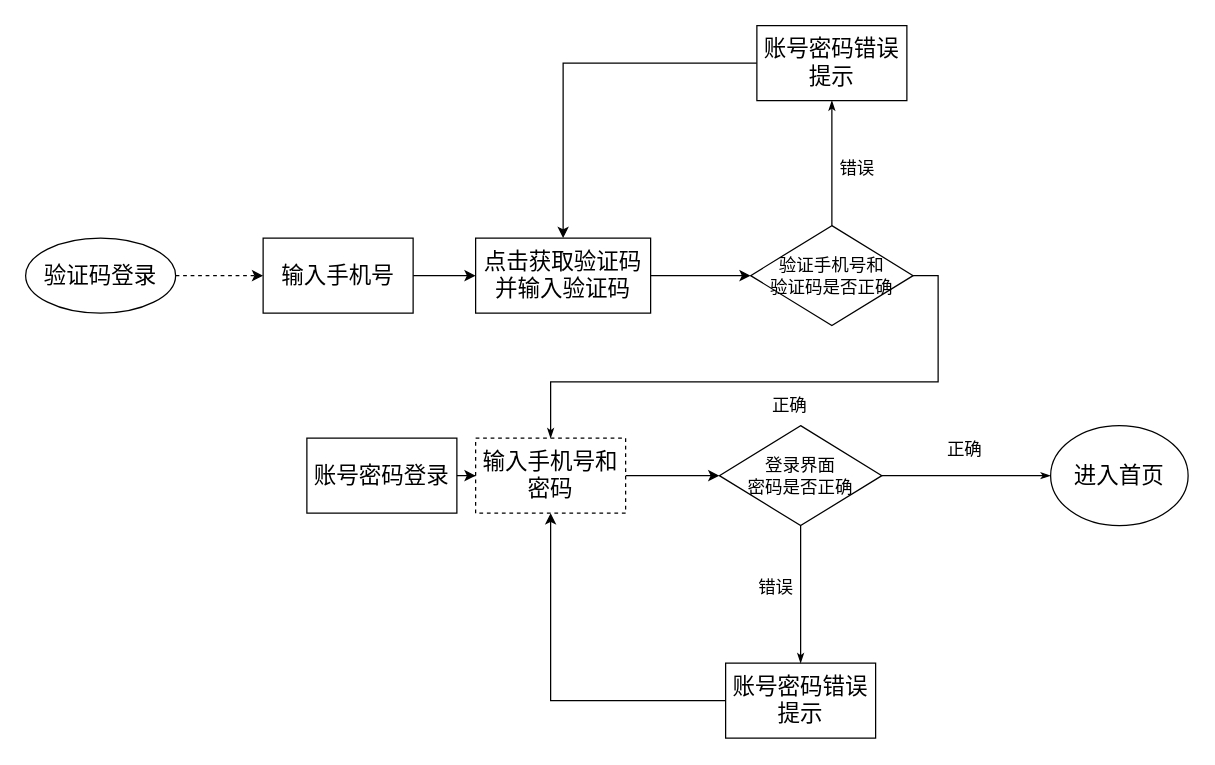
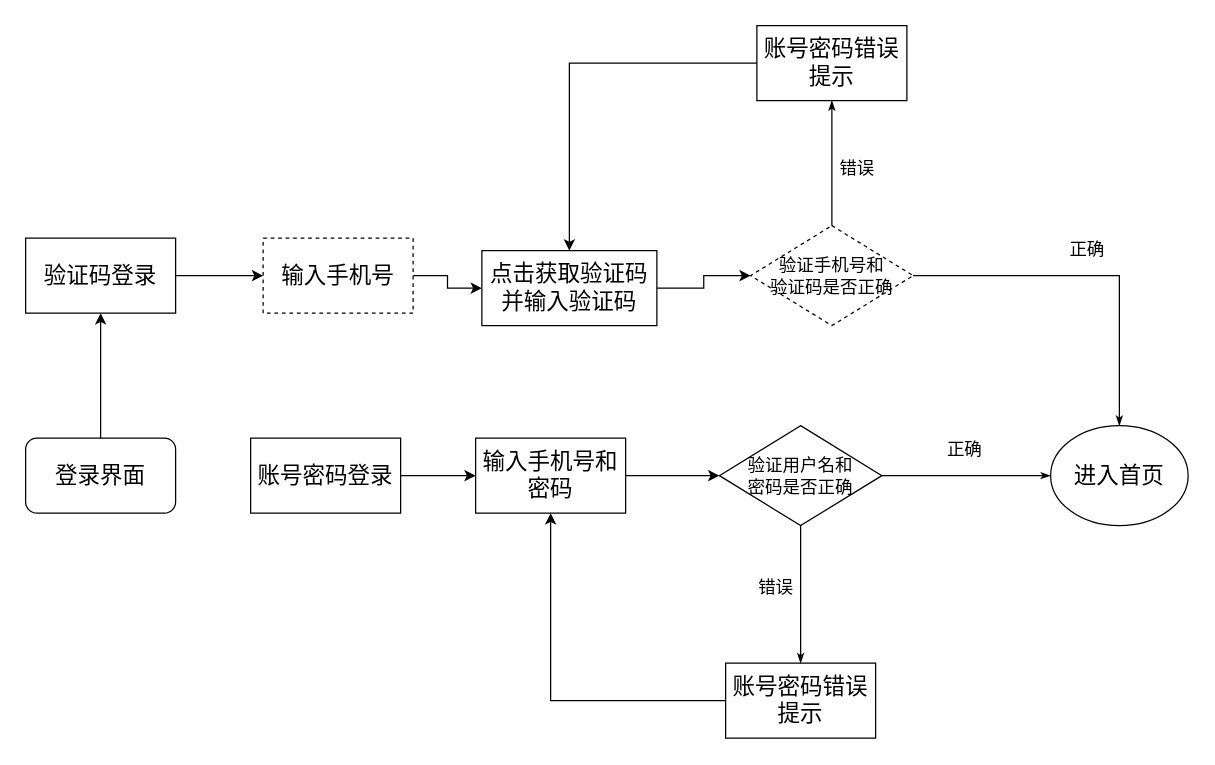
node "验证码登录": shape ellipse -> rectangle
edge "验证码登录" -> "输入手机号": style dashed -> solid
node "输入手机号": style solid -> dashed
node "点击获取验证码并输入验证码": moved (563, 276) -> (569, 288)
node "验证手机号和 验证码是否正确": style solid -> dashed
edge "登录界面" -> "验证码登录": added
edge "验证手机号和 验证码是否正确" -> "输入手机号和密码": now "验证手机号和 验证码是否正确" -> "进入首页"
node "登录界面": added
node "账号密码登录": moved (382, 476) -> (326, 476)
node "输入手机号和密码": style dashed -> solid
node "登录界面 密码是否正确": label "登录界面 密码是否正确" -> "验证用户名和 密码是否正确"
